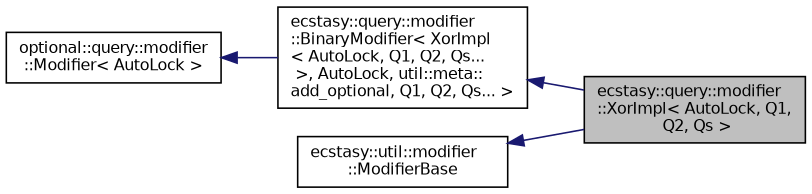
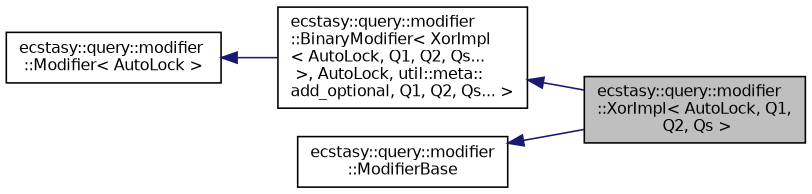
node "optional::query::modifier ::Modifier< AutoLock >": label "optional::query::modifier ::Modifier< AutoLock >" -> "ecstasy::query::modifier ::Modifier< AutoLock >"
node "ecstasy::util::modifier ::ModifierBase": label "ecstasy::util::modifier ::ModifierBase" -> "ecstasy::query::modifier ::ModifierBase"
